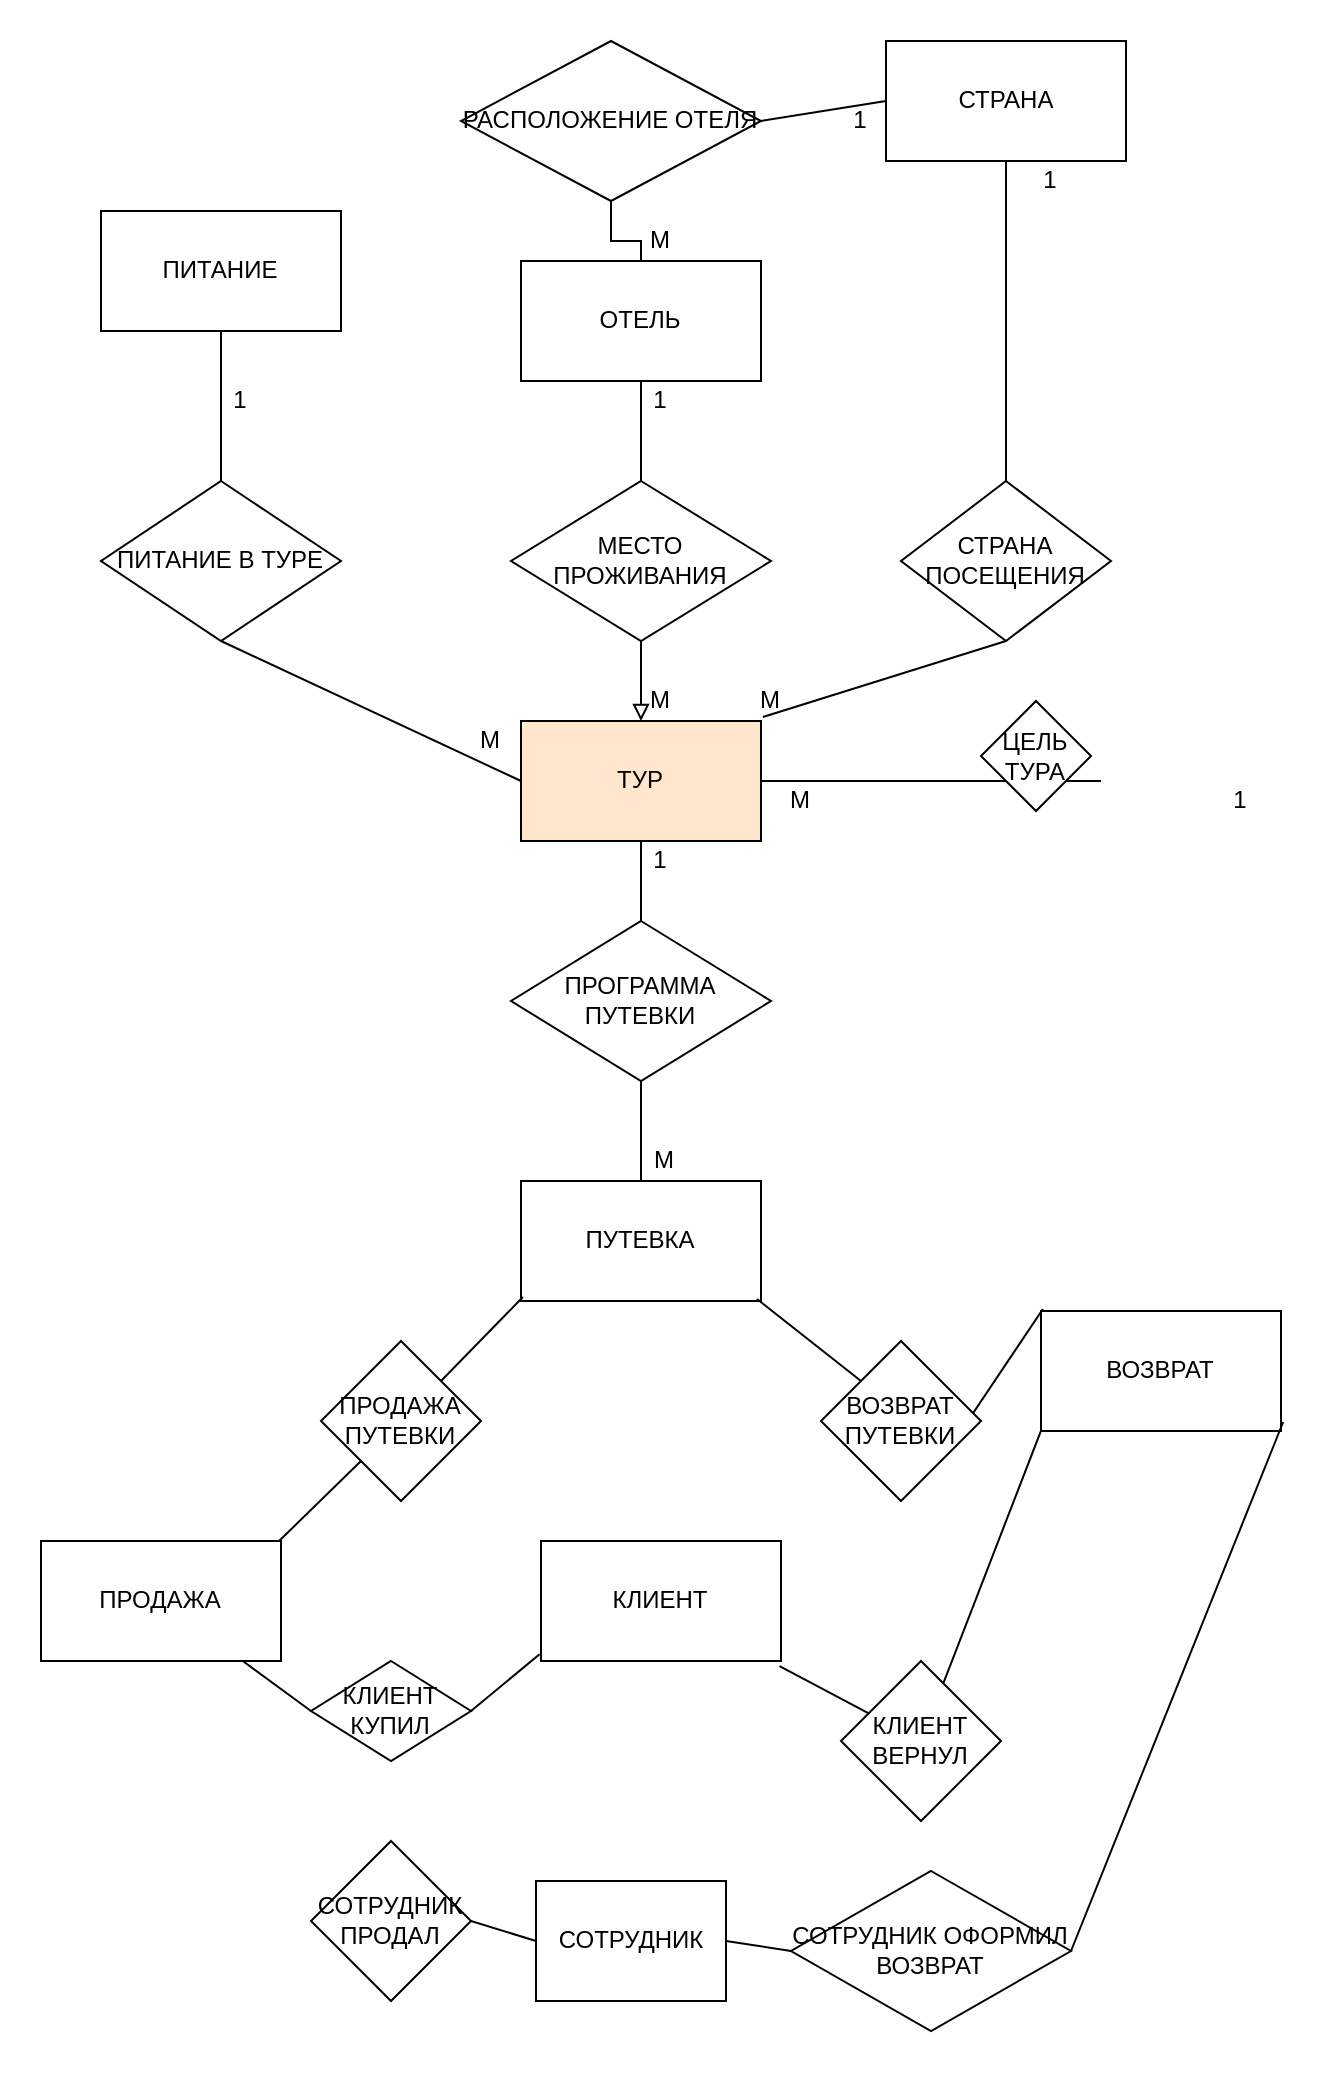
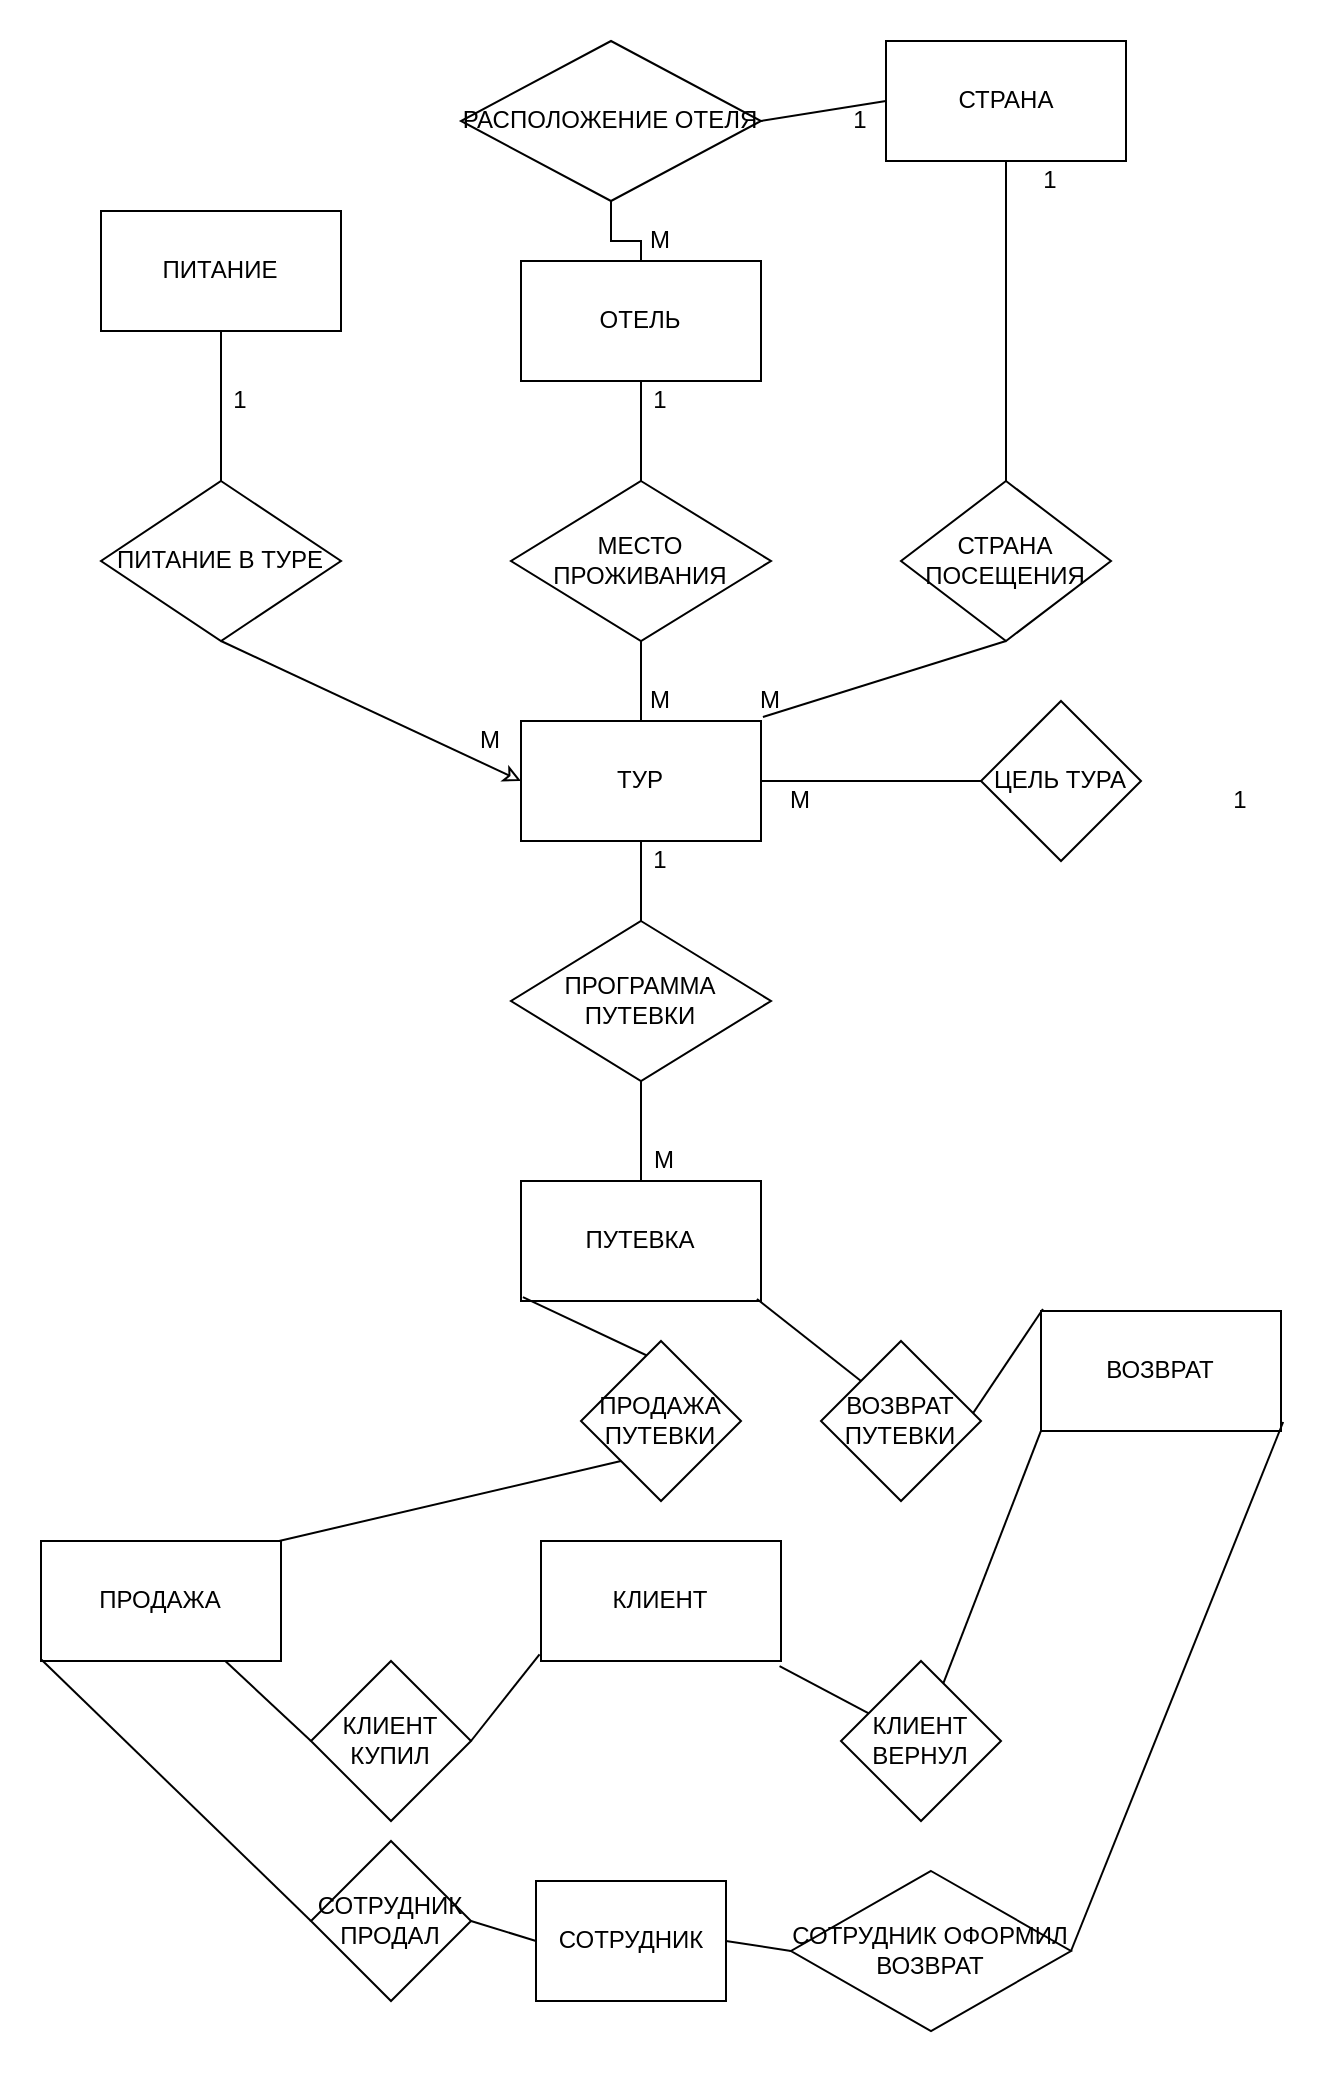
edge "МЕСТО ПРОЖИВАНИЯ" -> "ТУР": arrowhead block -> none
node "ЦЕЛЬ ТУРА": size 110x110 -> 160x160
edge "ПИТАНИЕ В ТУРЕ" -- "ТУР": arrowhead none -> classic
node "ТУР": fillcolor #ffe6cc -> #ffffff
node "ПРОДАЖА ПУТЕВКИ": moved (401, 1421) -> (661, 1421)
node "КЛИЕНТ КУПИЛ": size 160x100 -> 160x160
edge "ПРОДАЖА" -- "СОТРУДНИК ПРОДАЛ": added
